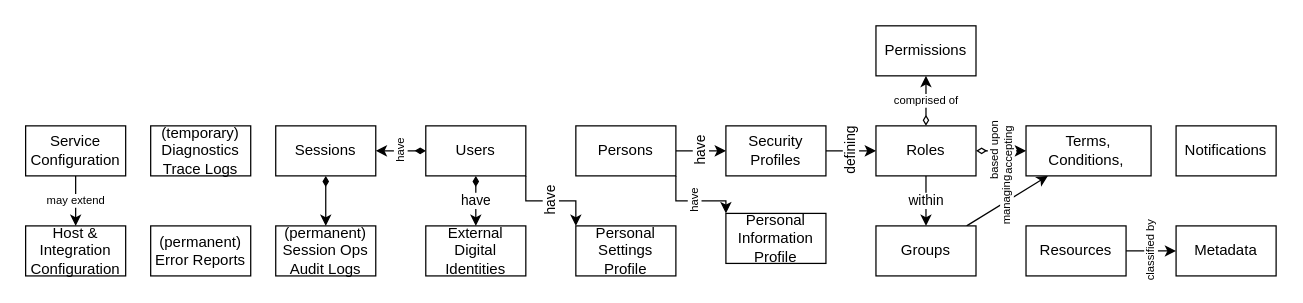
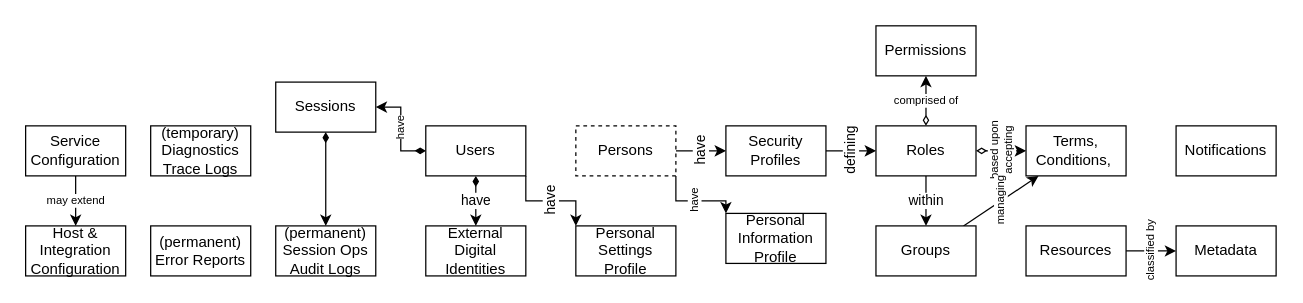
node "Sessions": moved (326, 151) -> (326, 107)
node "Persons": style solid -> dashed
node "Terms, Conditions,": size 125x50 -> 100x50
